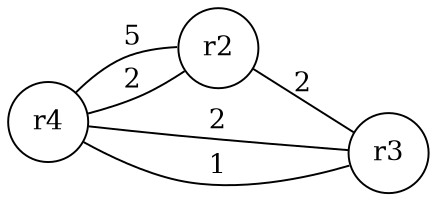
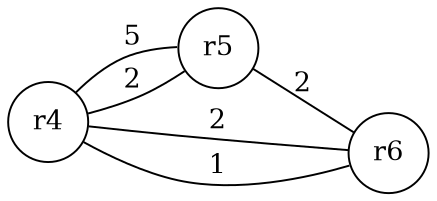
node "r2": label "r2" -> "r5"
node "r3": label "r3" -> "r6"
